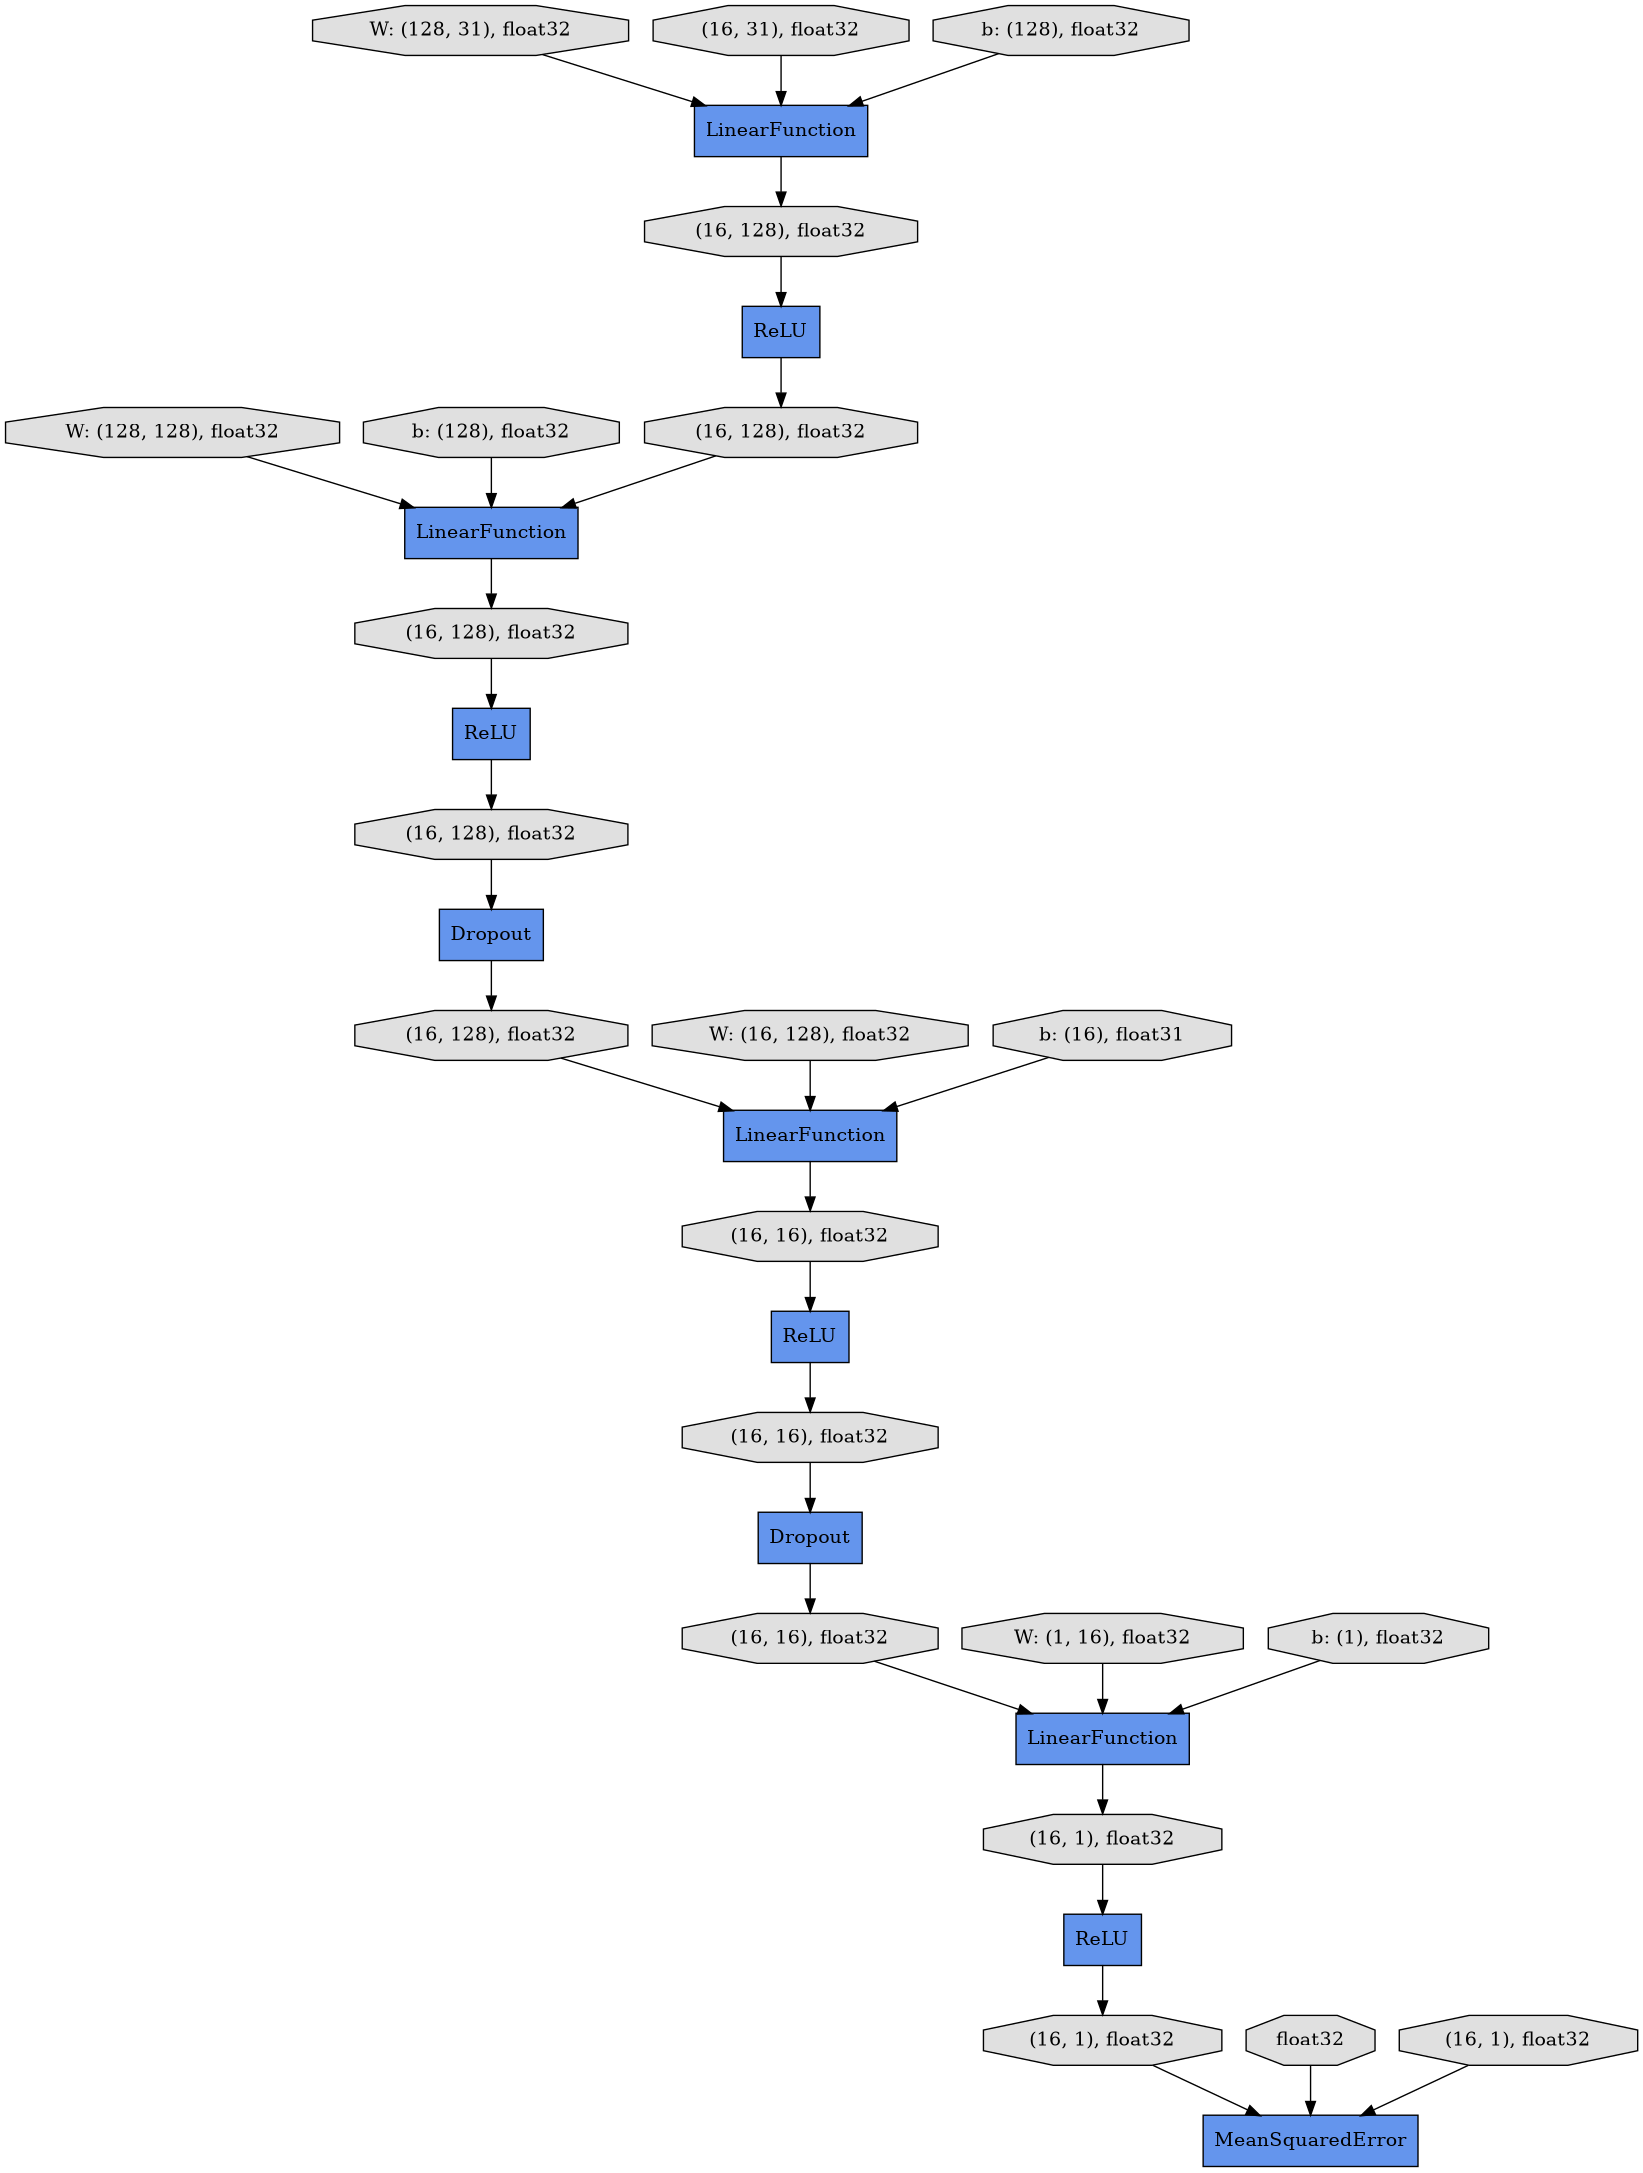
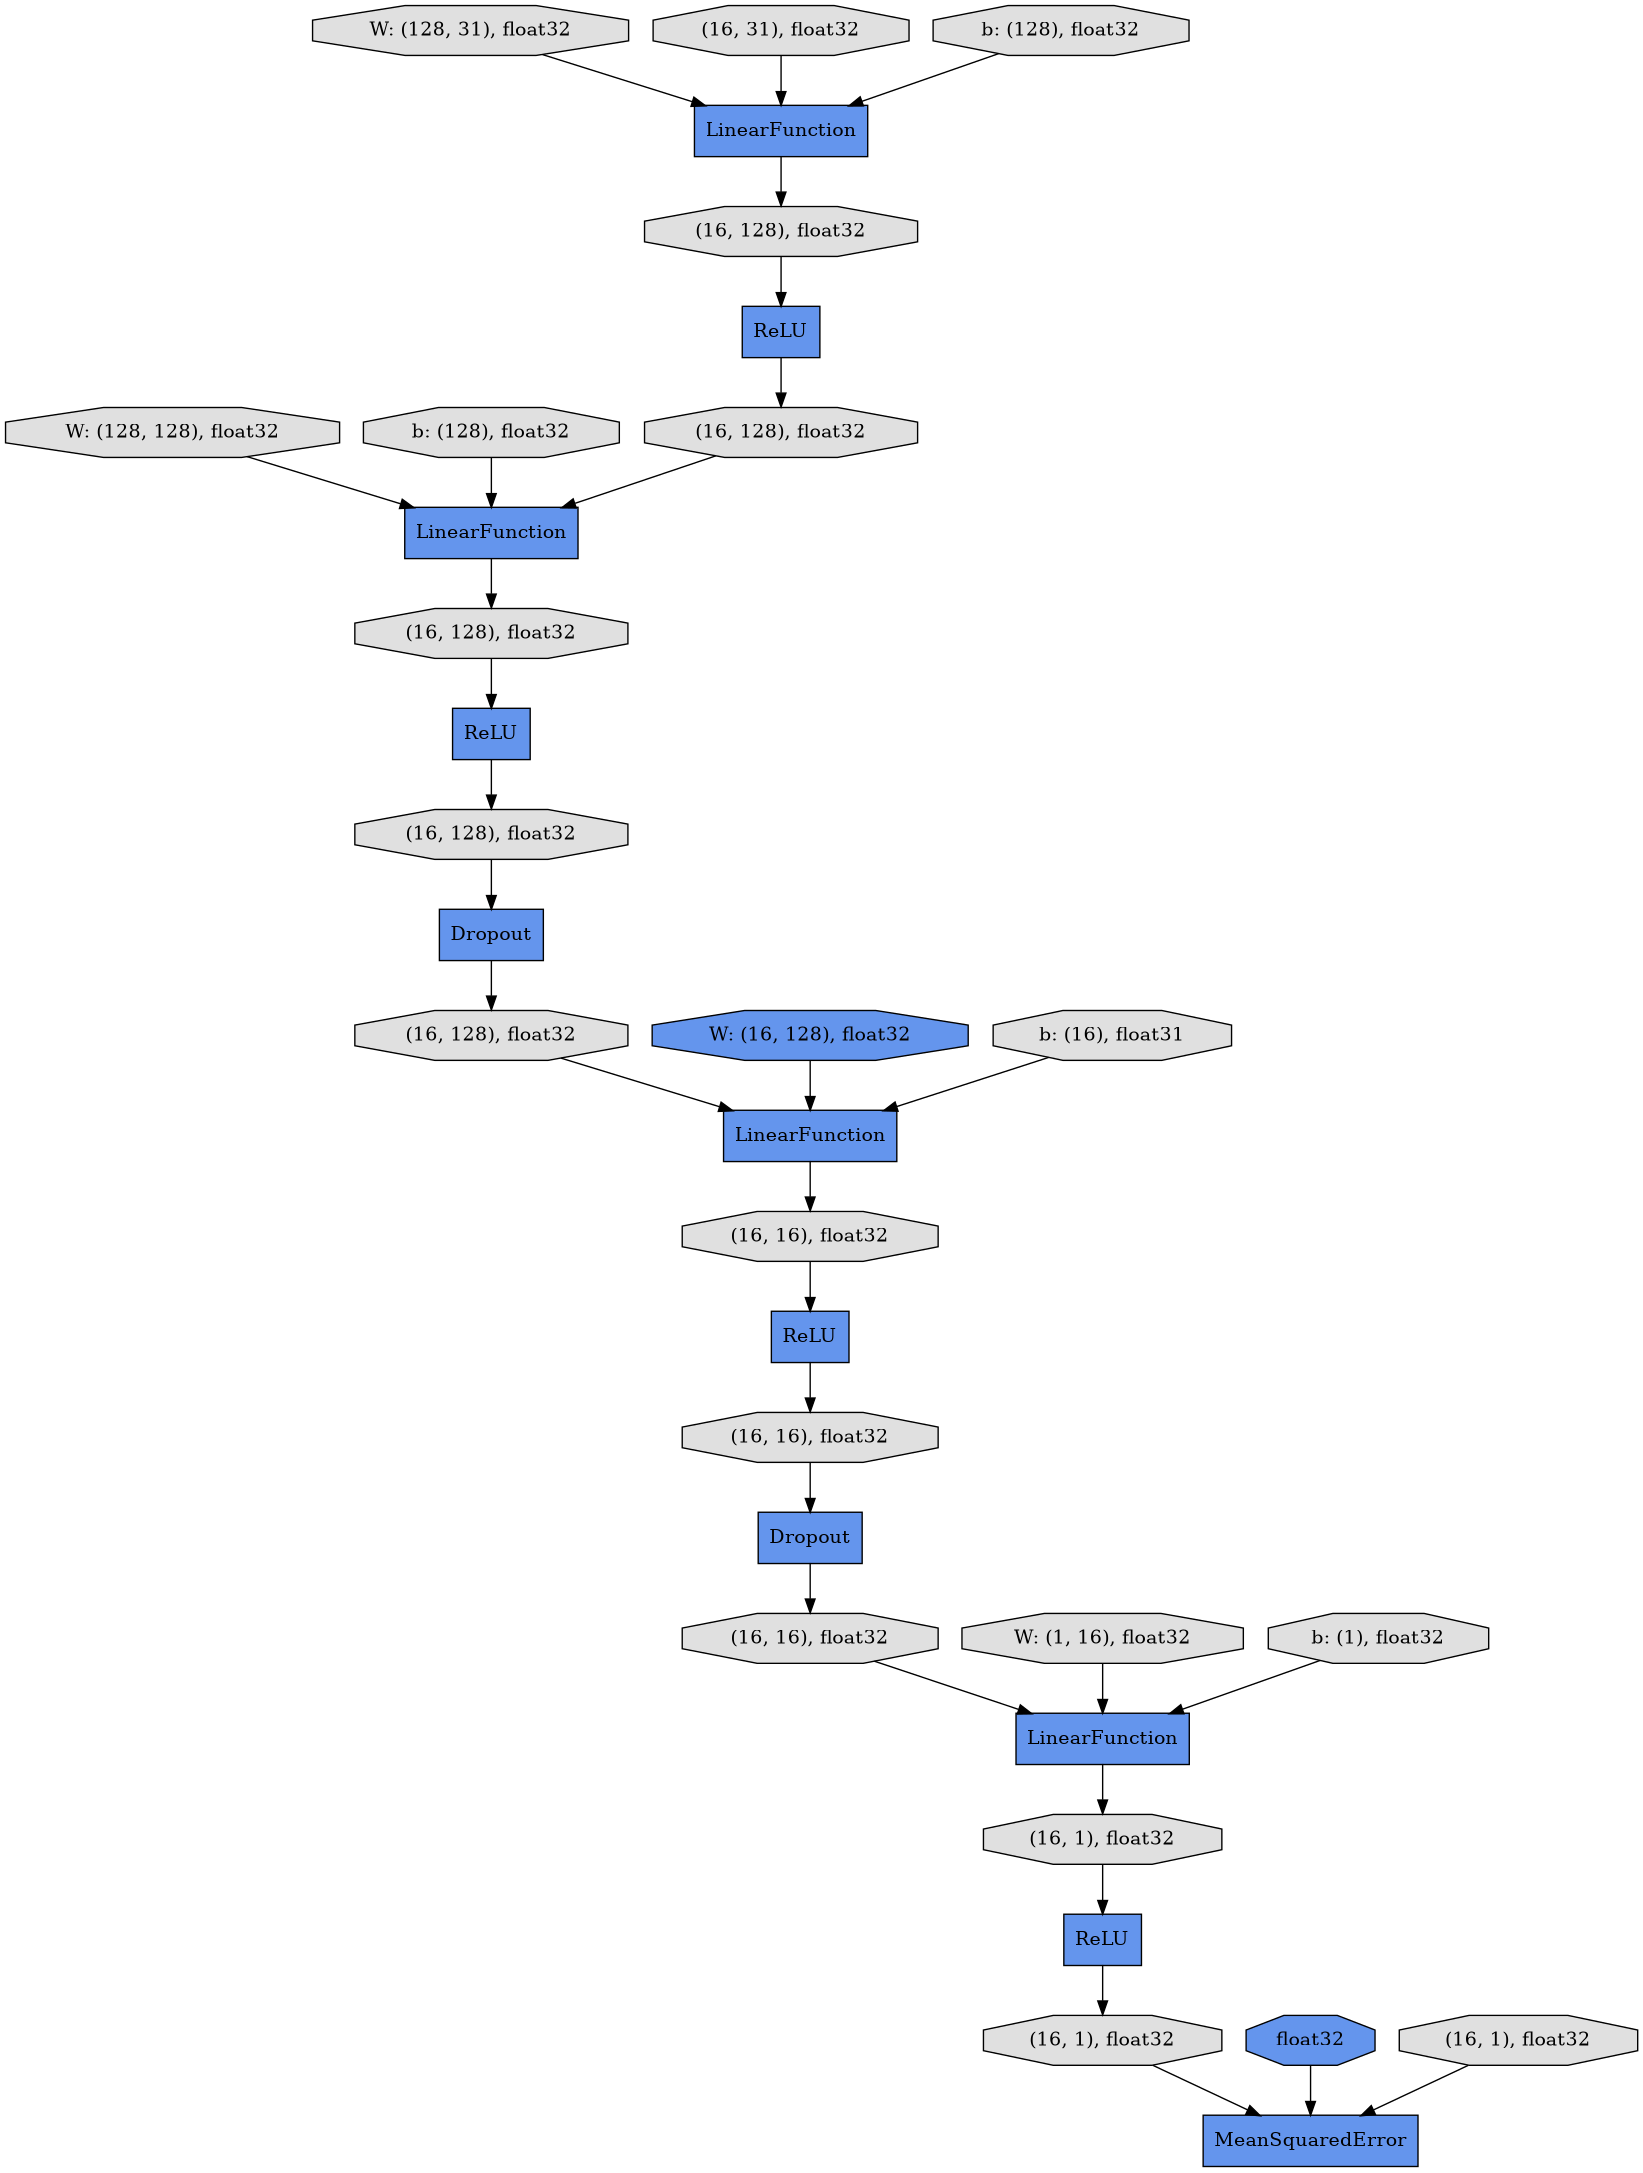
node "W: (16, 128), float32": fillcolor #e0e0e0 -> #6495ed
node "float32": fillcolor #e0e0e0 -> #6495ed
